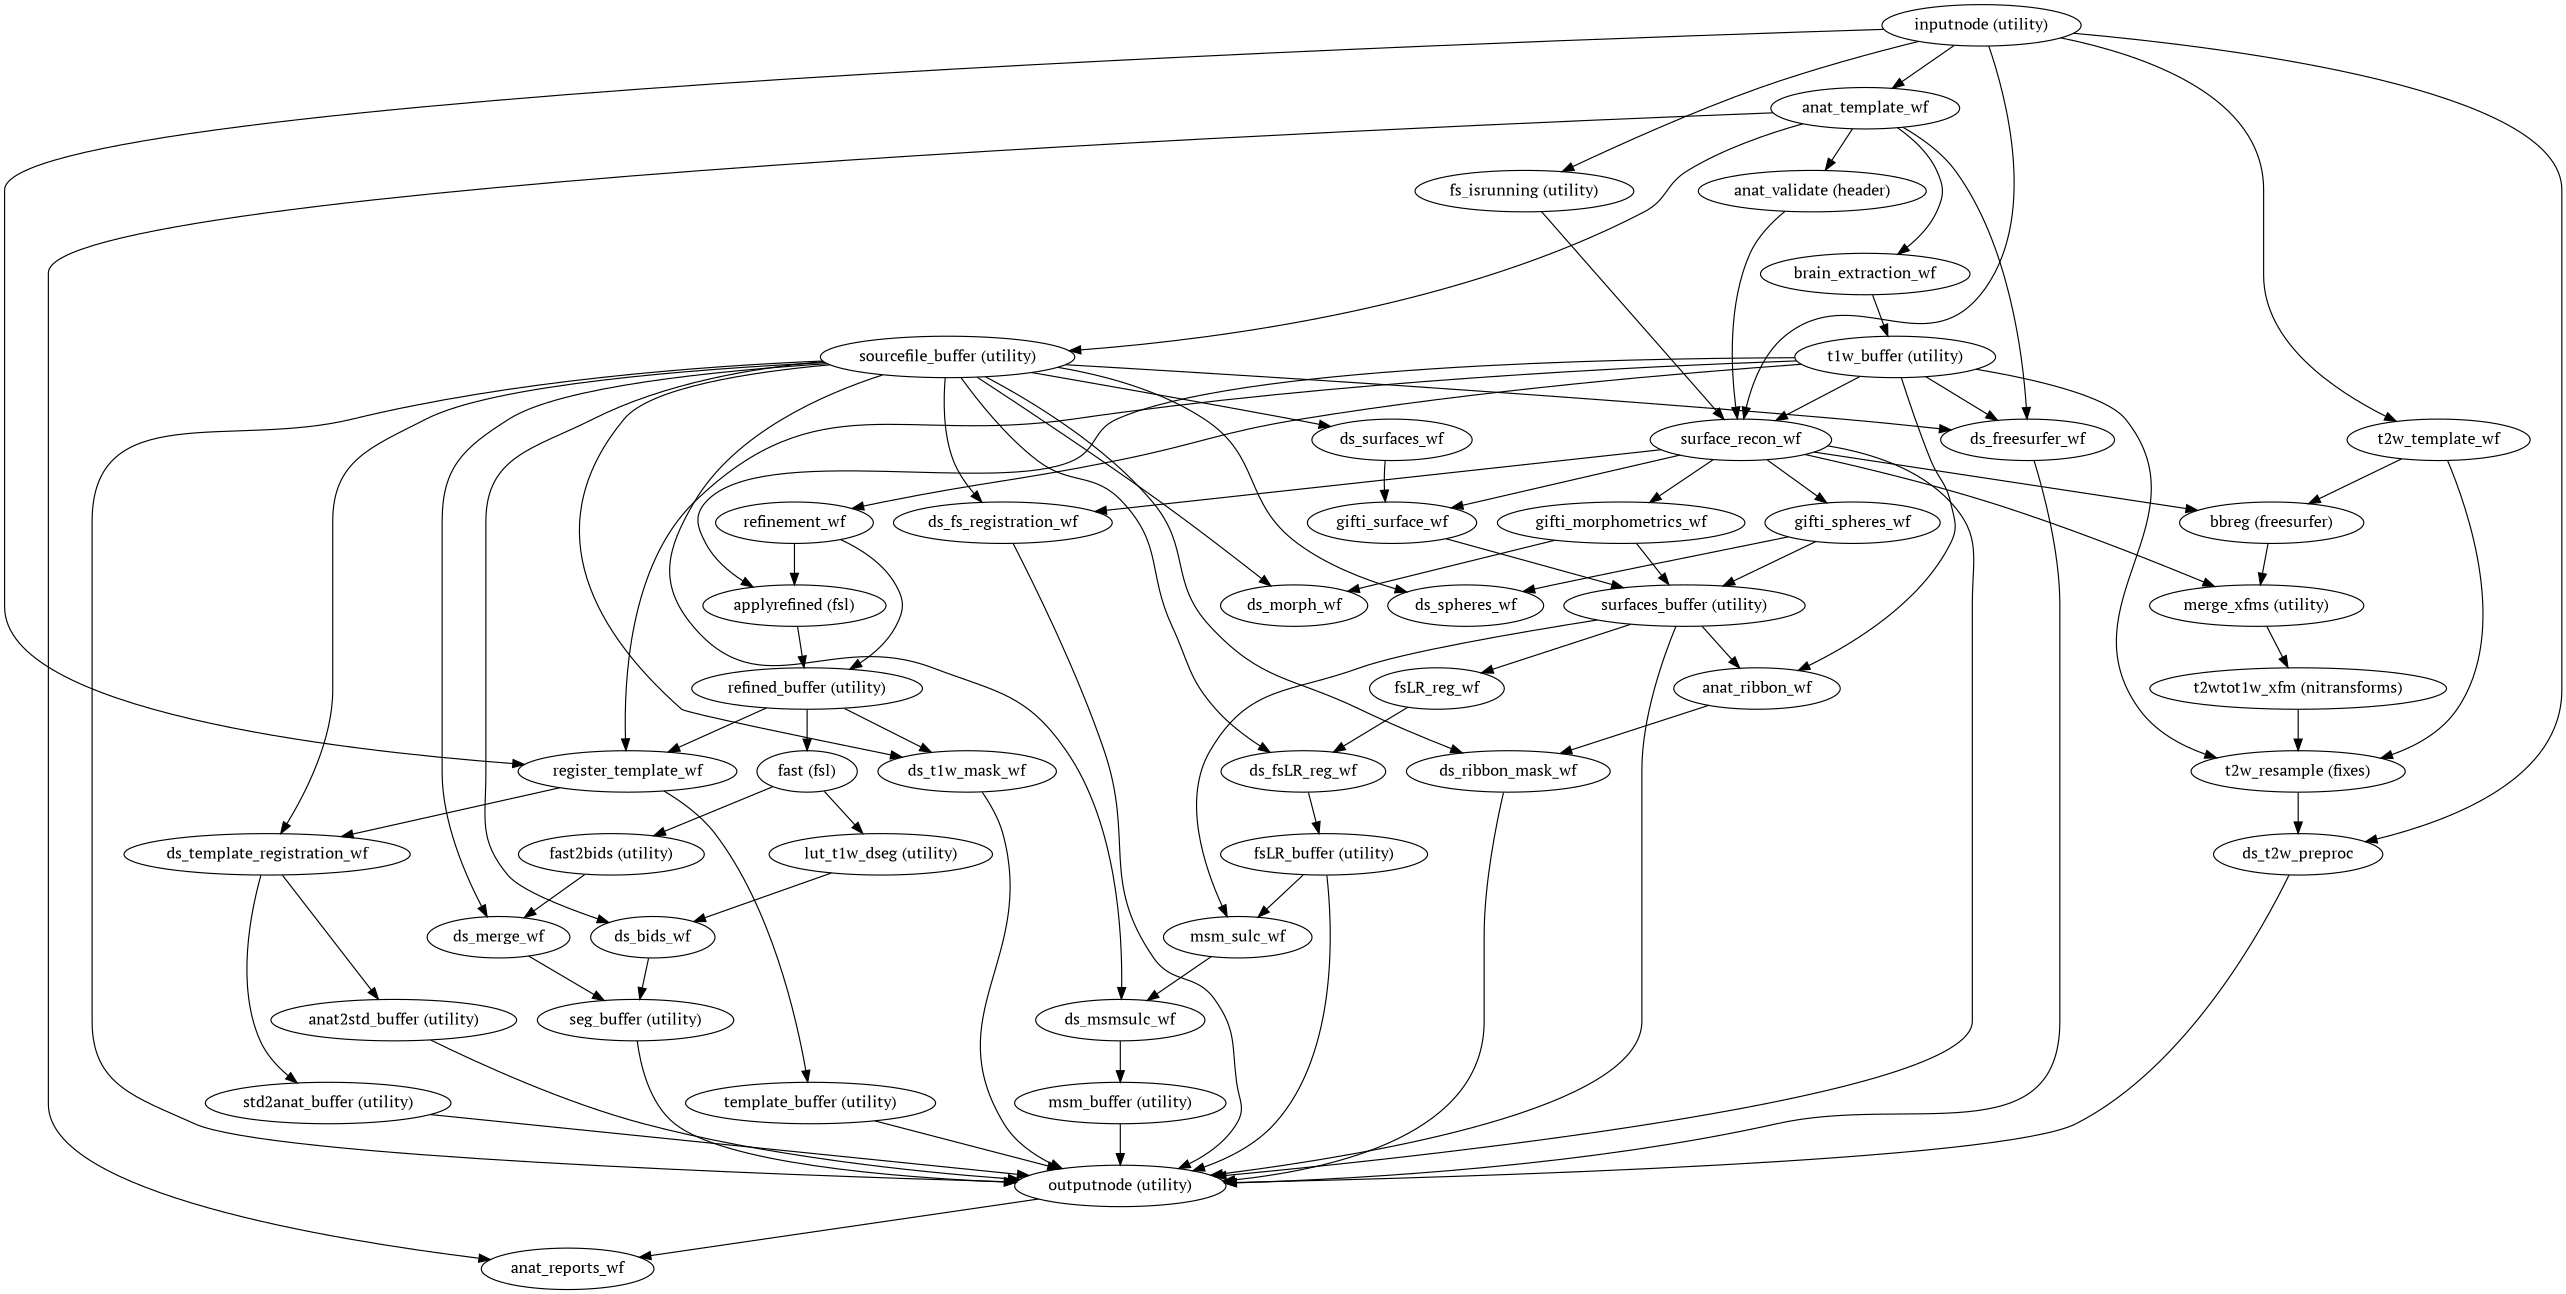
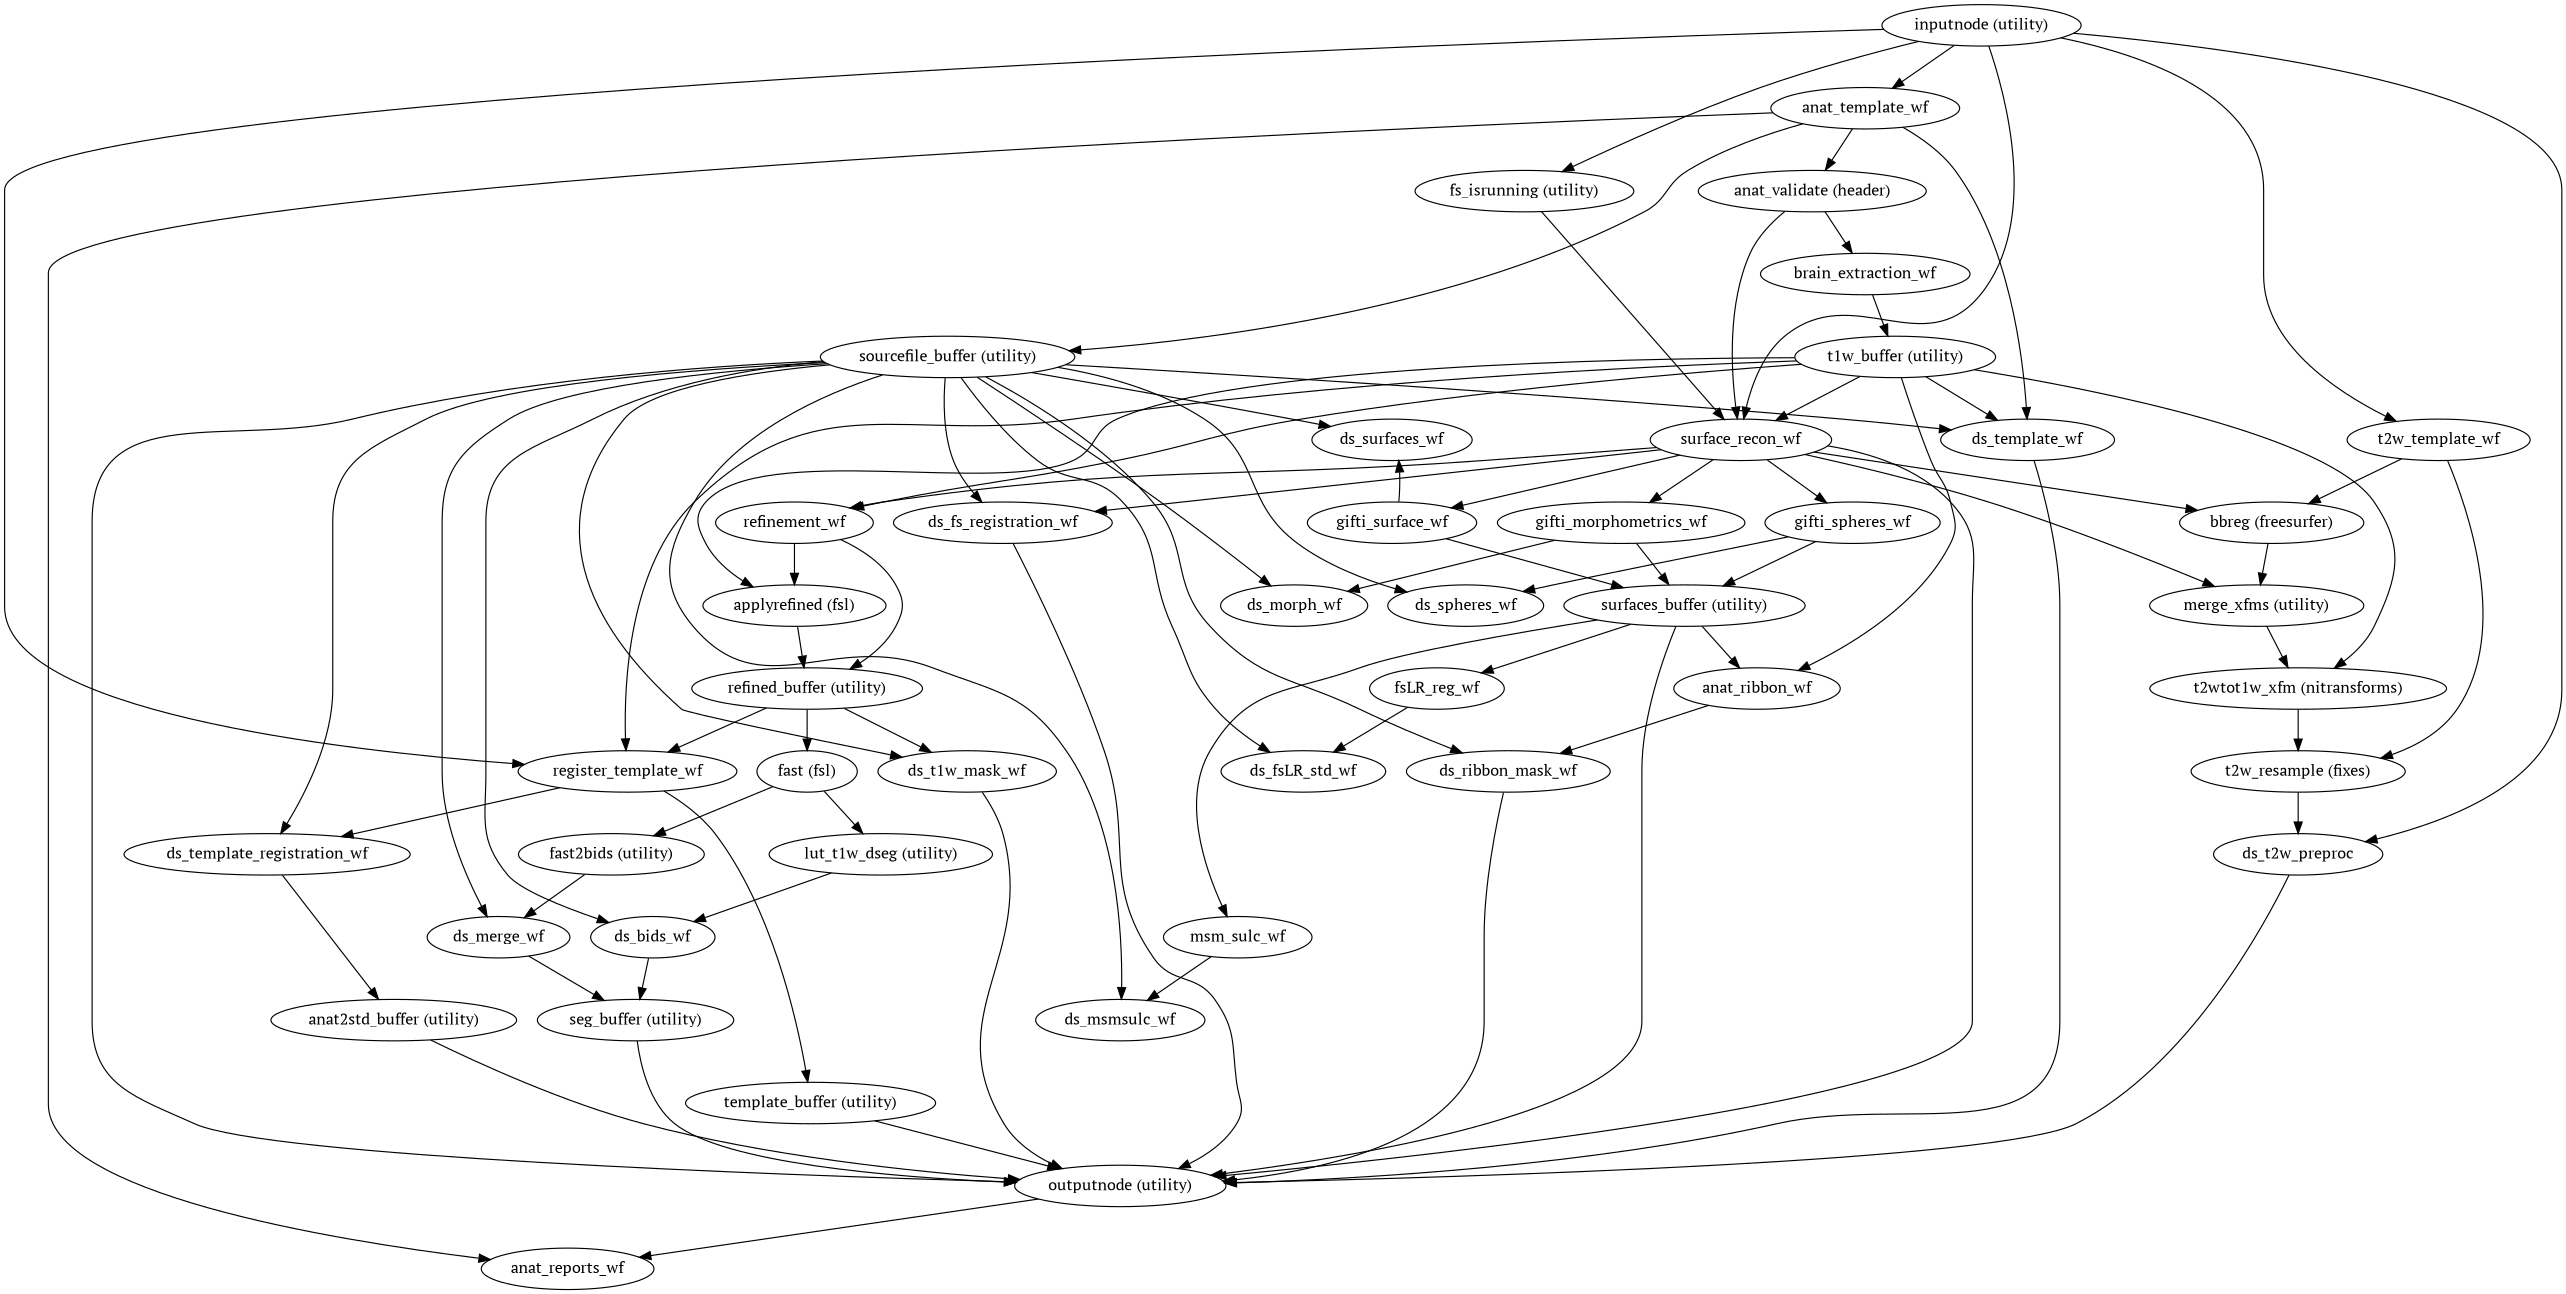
edge "anat_template_wf" -> "brain_extraction_wf": now "anat_validate (header)" -> "brain_extraction_wf"
node "ds_freesurfer_wf": label "ds_freesurfer_wf" -> "ds_template_wf"
edge "surface_recon_wf" -> "refinement_wf": added
edge "ds_surfaces_wf" -> "gifti_surface_wf": reversed
edge "t1w_buffer (utility)" -> "t2w_resample (fixes)": now "t1w_buffer (utility)" -> "t2wtot1w_xfm (nitransforms)"
node "ds_fsLR_reg_wf": label "ds_fsLR_reg_wf" -> "ds_fsLR_std_wf"
node "fsLR_buffer (utility)": removed
node "std2anat_buffer (utility)": removed
node "msm_buffer (utility)": removed
